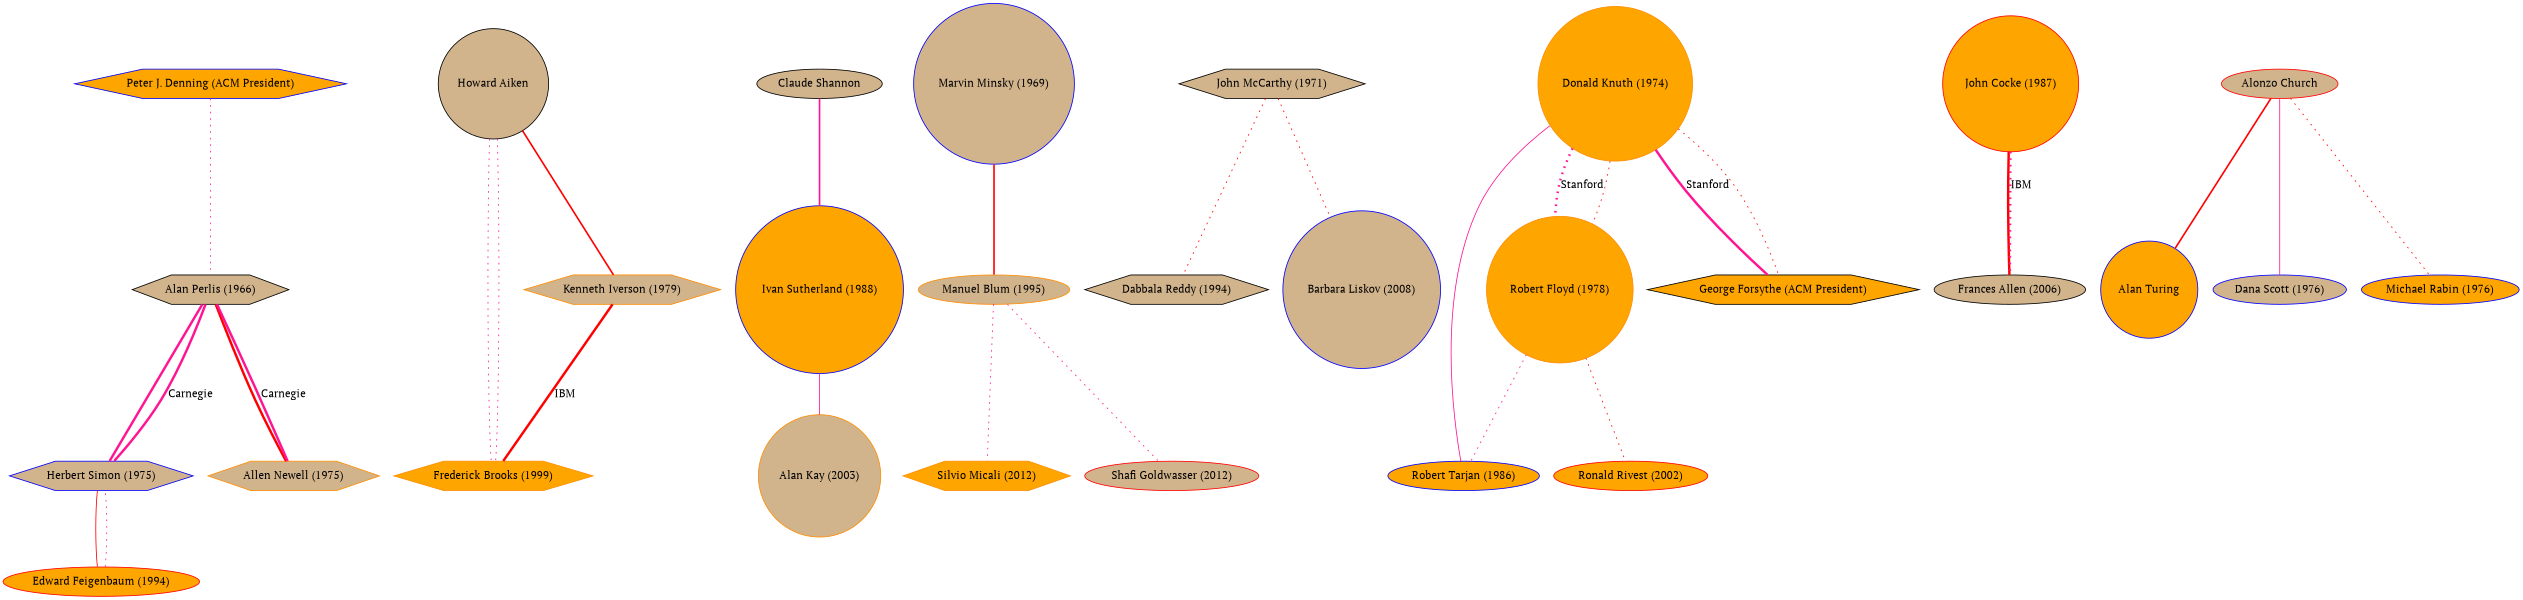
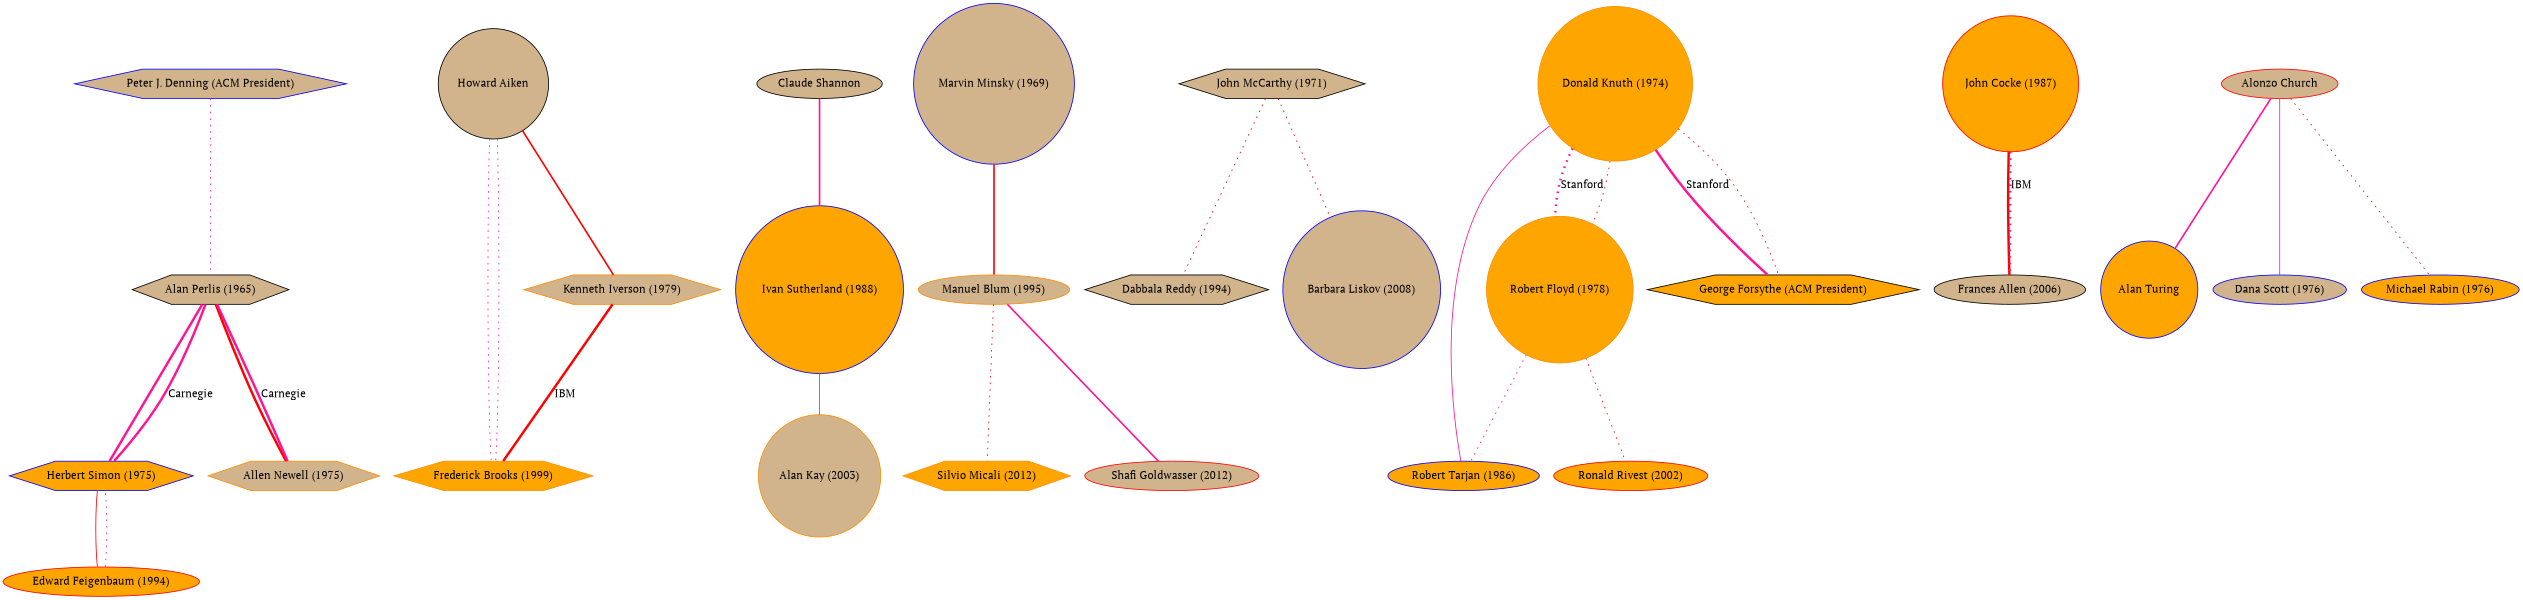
node "Peter J. Denning (ACM President)": fillcolor orange -> tan
edge "Alonzo Church" -- "Alan Turing": color red -> deeppink
node "Alan Perlis (1966)": label "Alan Perlis (1966)" -> "Alan Perlis (1965)"
edge "Manuel Blum (1995)" -- "Silvio Micali (2012)": color deeppink -> red
edge "Manuel Blum (1995)" -- "Shafi Goldwasser (2012)": style dotted -> bold
node "Herbert Simon (1975)": fillcolor tan -> orange
